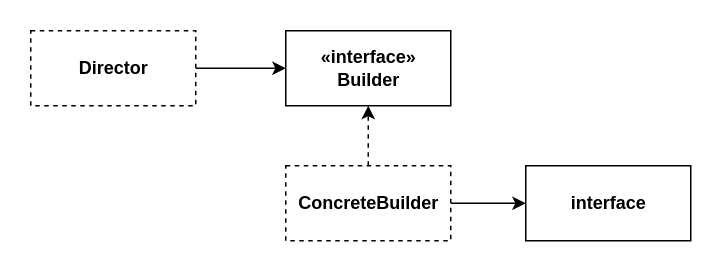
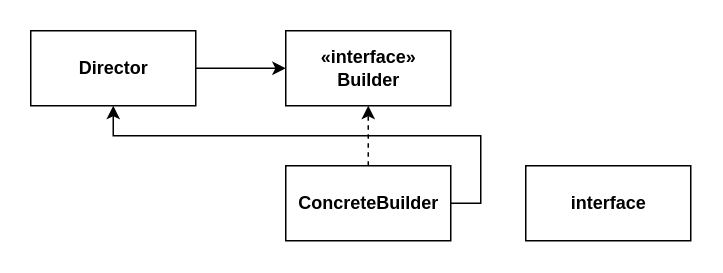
node "Director": style dashed -> solid
node "ConcreteBuilder": style dashed -> solid
edge "ConcreteBuilder" -> "interface": now "ConcreteBuilder" -> "Director"
